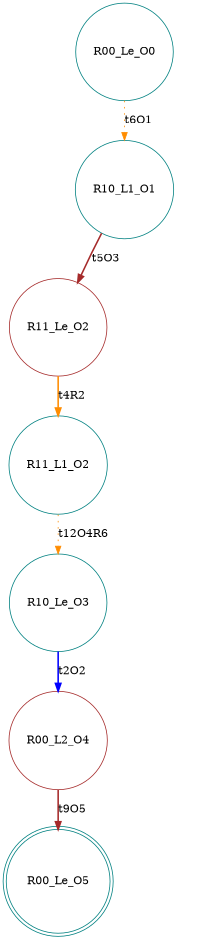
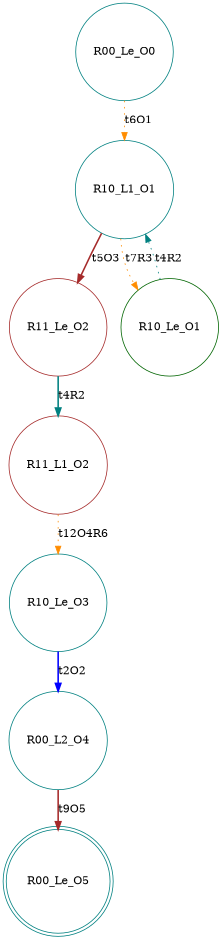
node "R10_Le_O1": added
edge "R11_Le_O2" -> "R11_L1_O2": color darkorange -> teal
node "R11_L1_O2": color teal -> brown
node "R00_L2_O4": color brown -> teal
